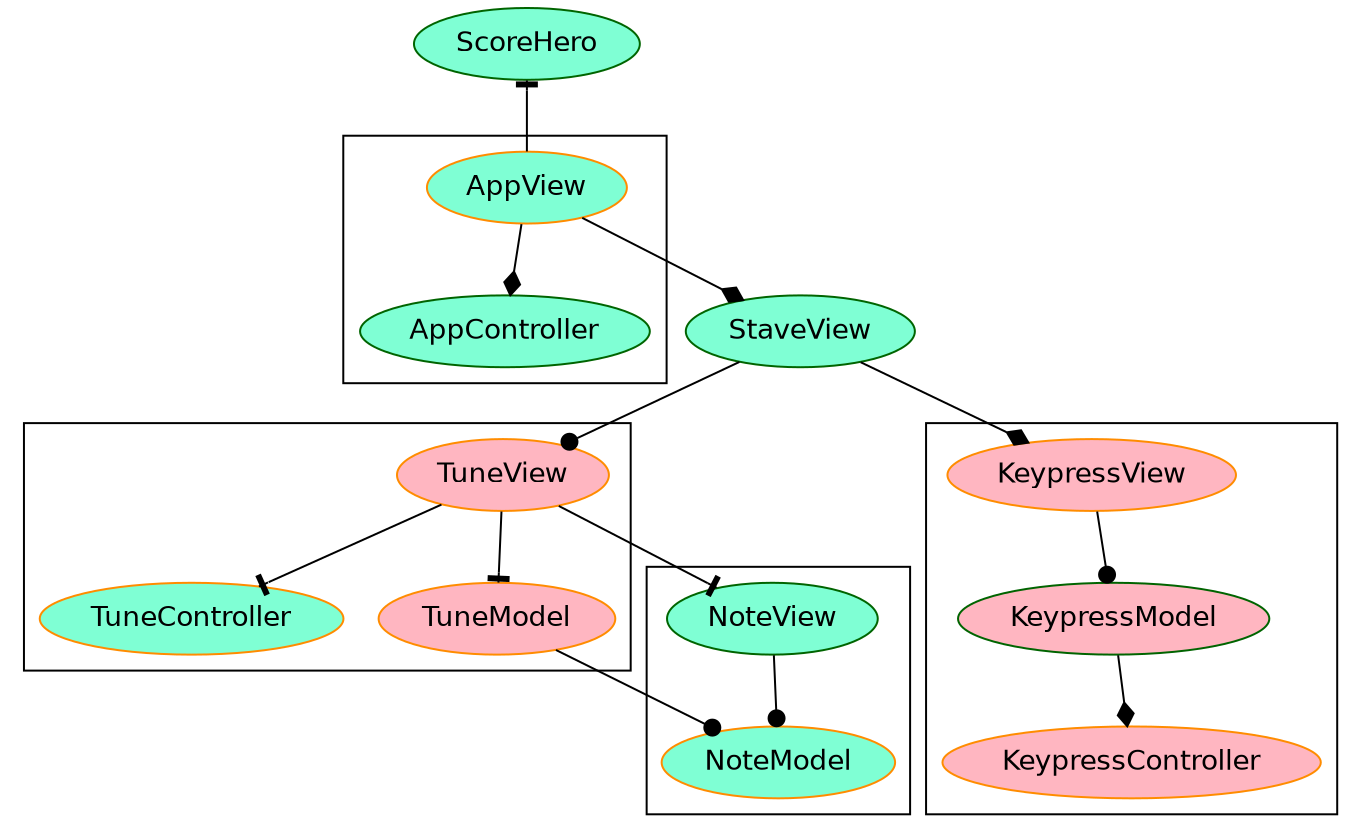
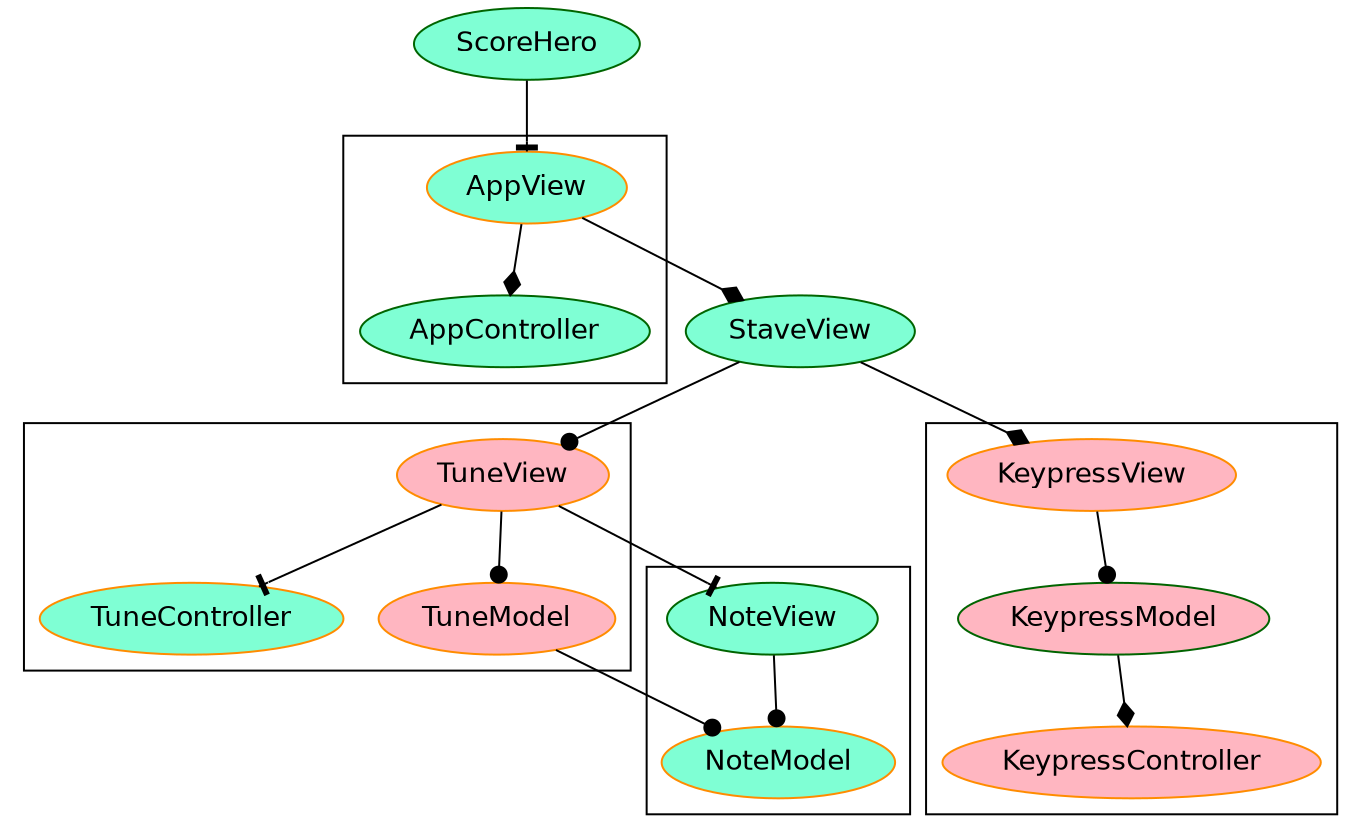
edge "AppView" -> "ScoreHero": reversed
edge "TuneView" -> "TuneModel": arrowhead tee -> dot
